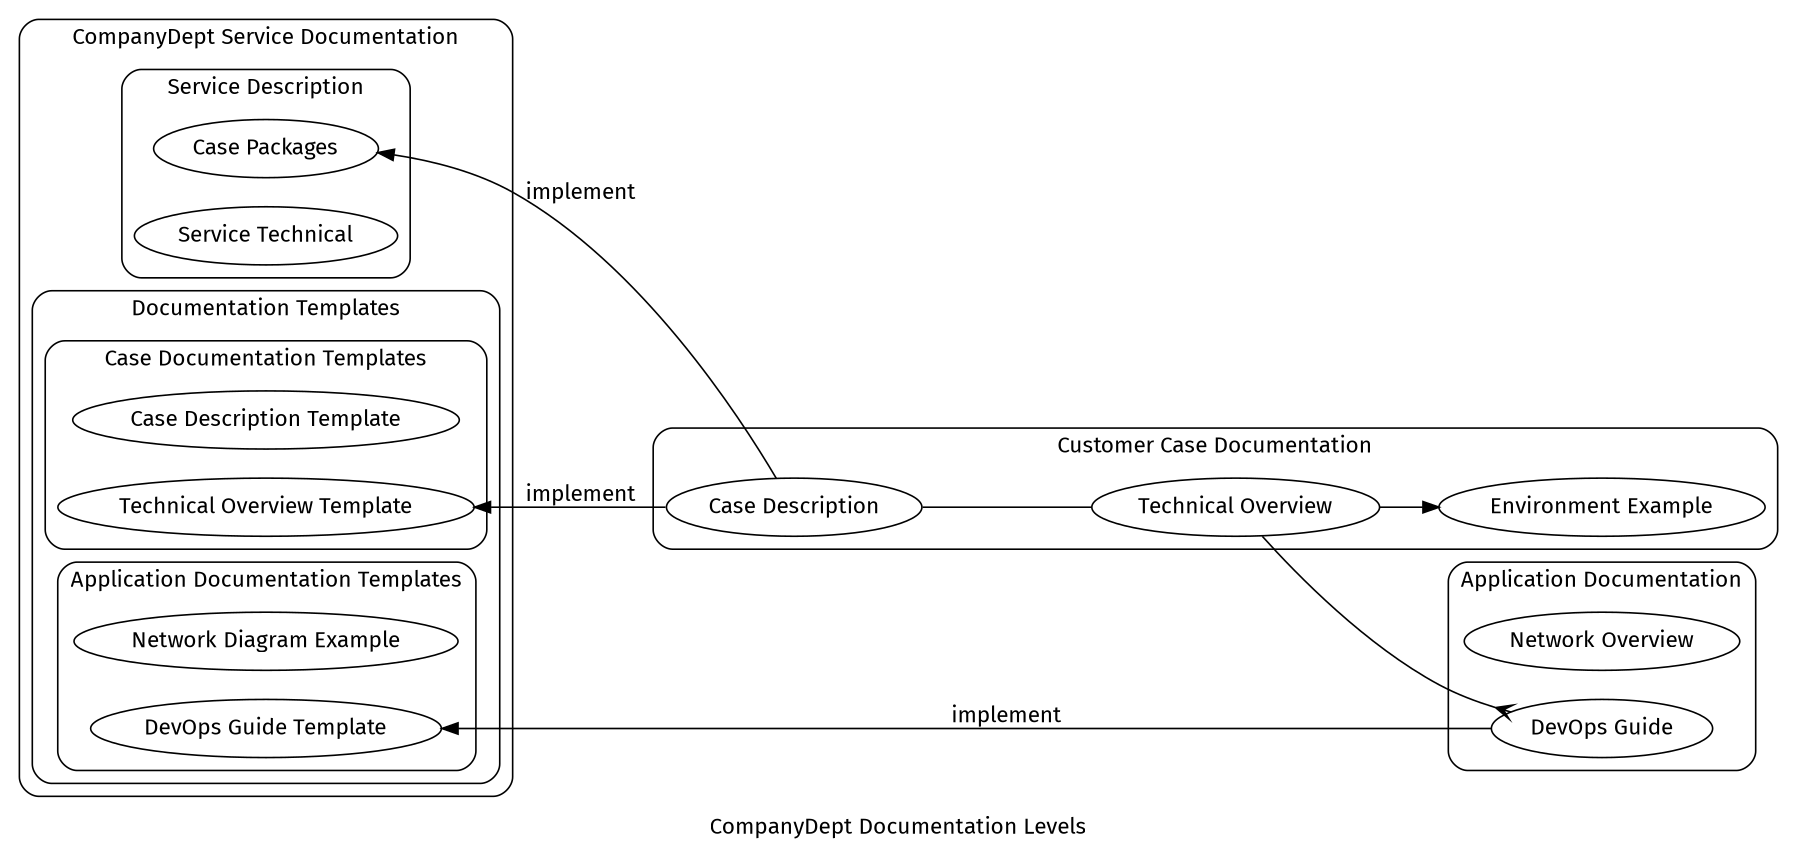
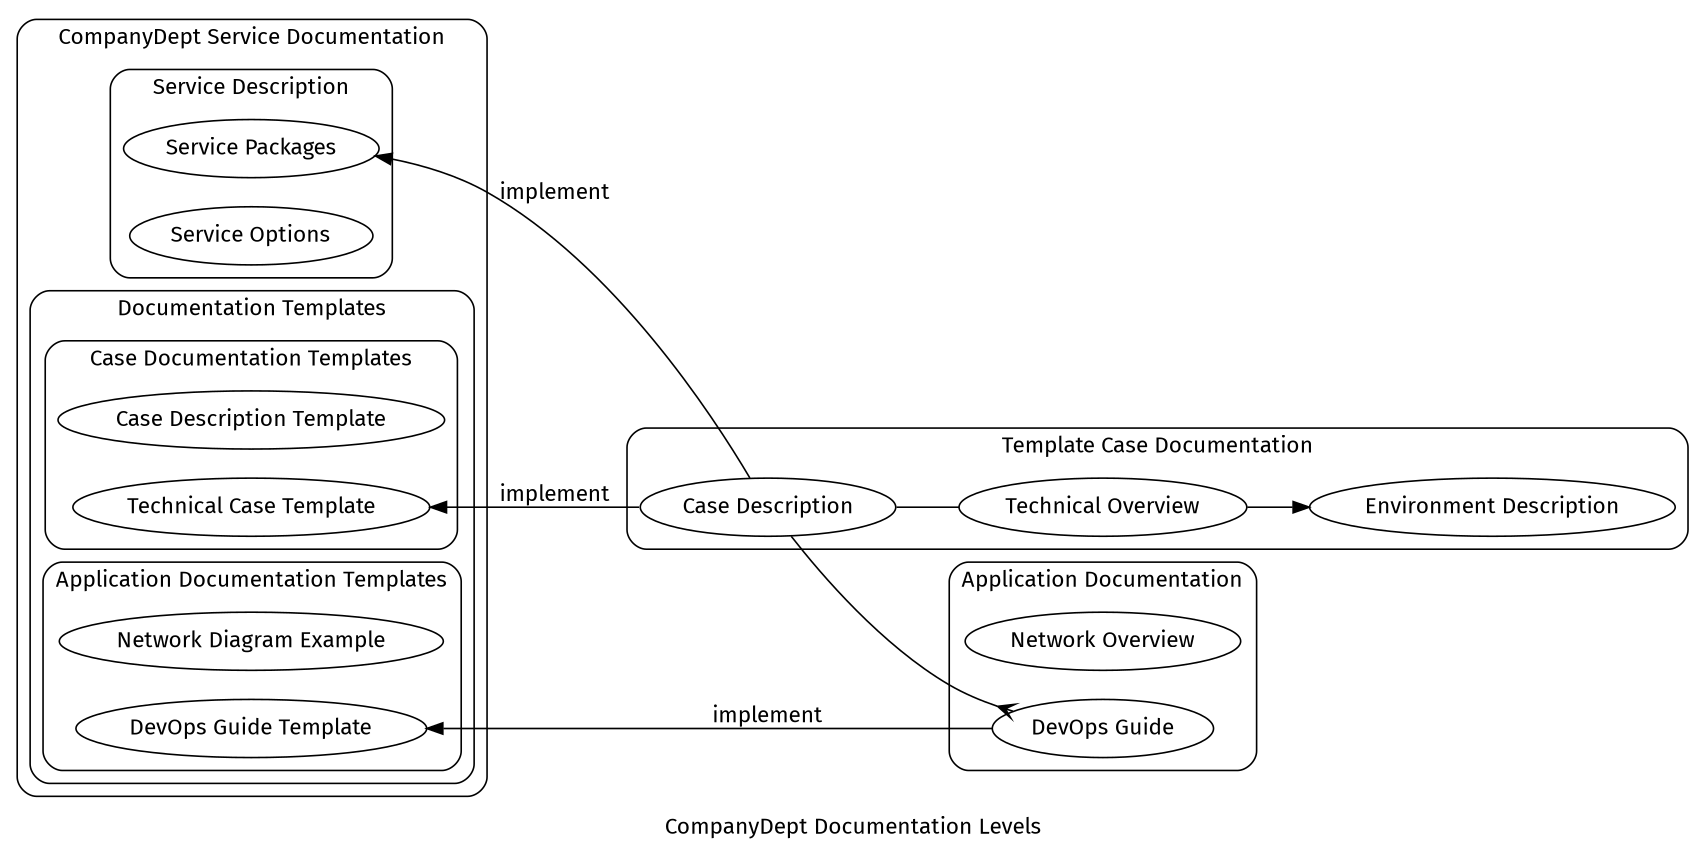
node "Case Packages": label "Case Packages" -> "Service Packages"
node "Service Technical": label "Service Technical" -> "Service Options"
cluster "Customer Case Documentation": label "Customer Case Documentation" -> "Template Case Documentation"
node "Technical Overview Template": label "Technical Overview Template" -> "Technical Case Template"
node "Environment Example": label "Environment Example" -> "Environment Description"
edge "Technical Overview" -> "DevOps Guide": now "Case Description" -> "DevOps Guide"
